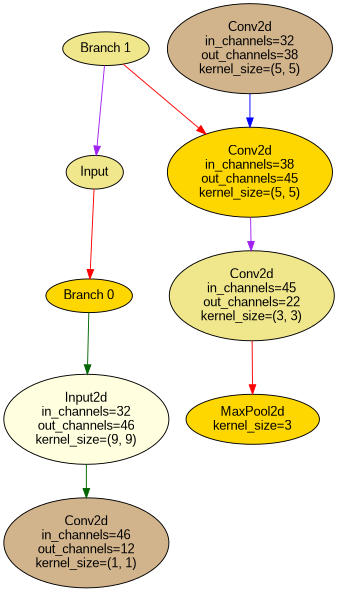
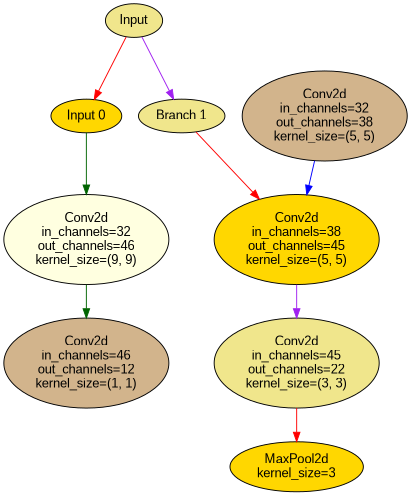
edge "Branch 1" -> "Input": reversed
node "Branch 0": label "Branch 0" -> "Input 0"
node "Input2d in_channels=32 out_channels=46 kernel_size=(9, 9)": label "Input2d in_channels=32 out_channels=46 kernel_size=(9, 9)" -> "Conv2d in_channels=32 out_channels=46 kernel_size=(9, 9)"
